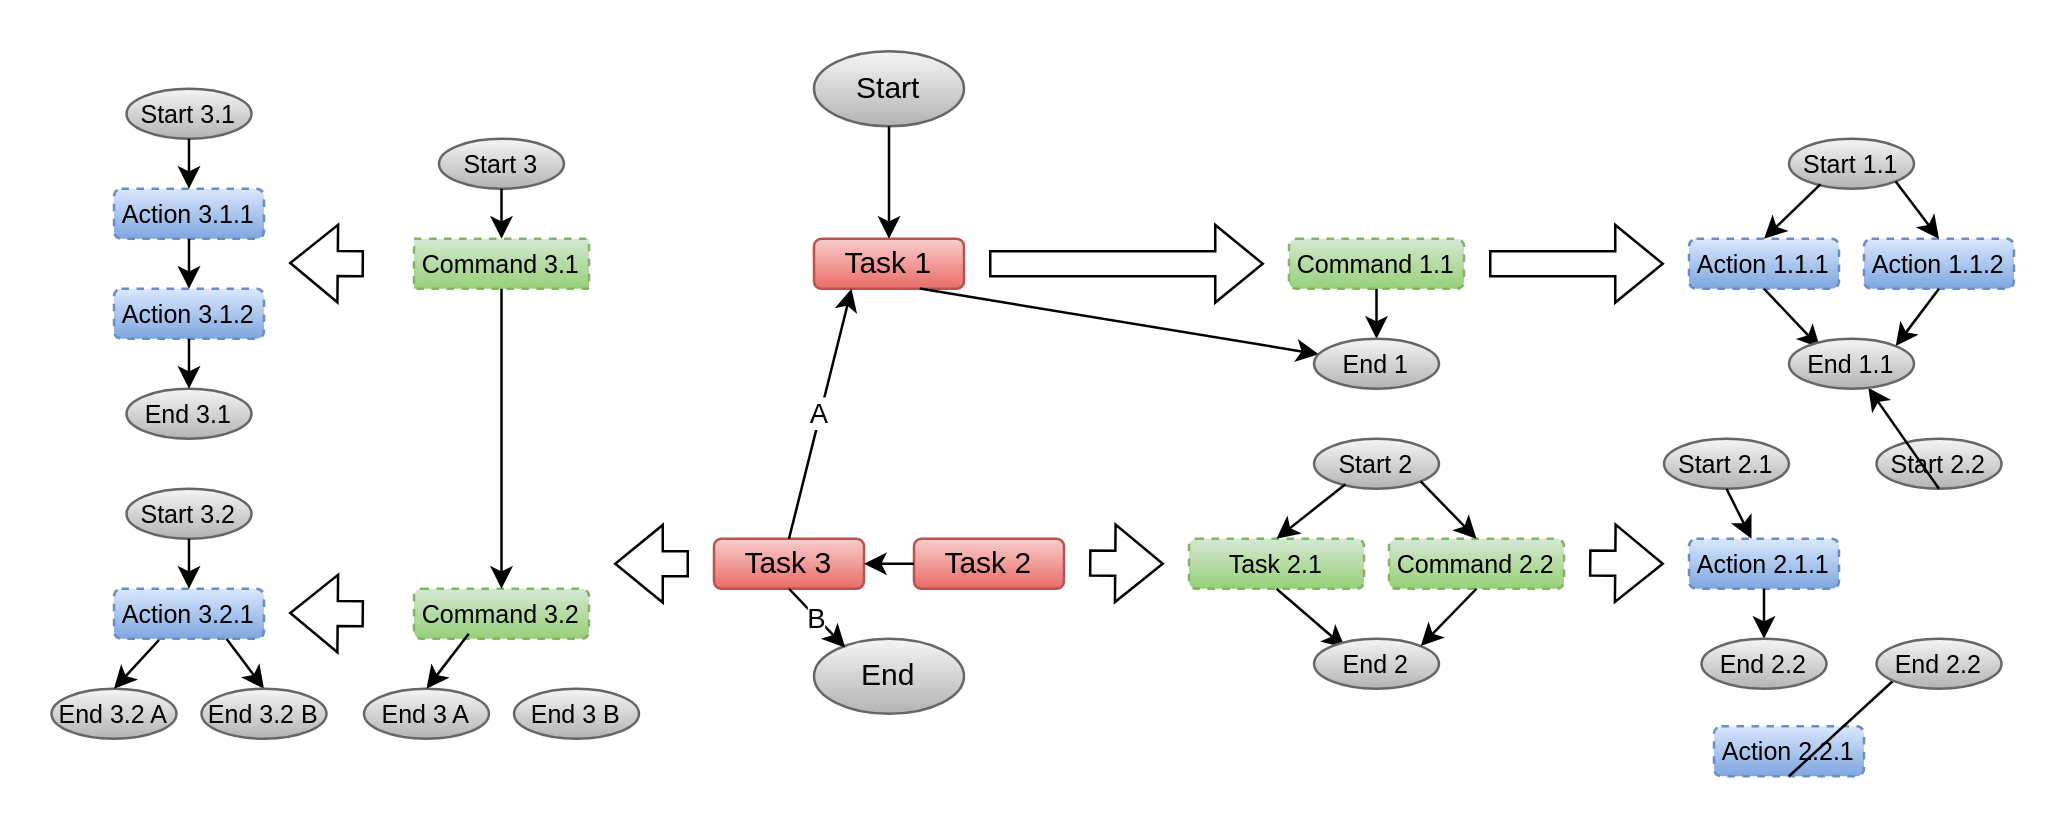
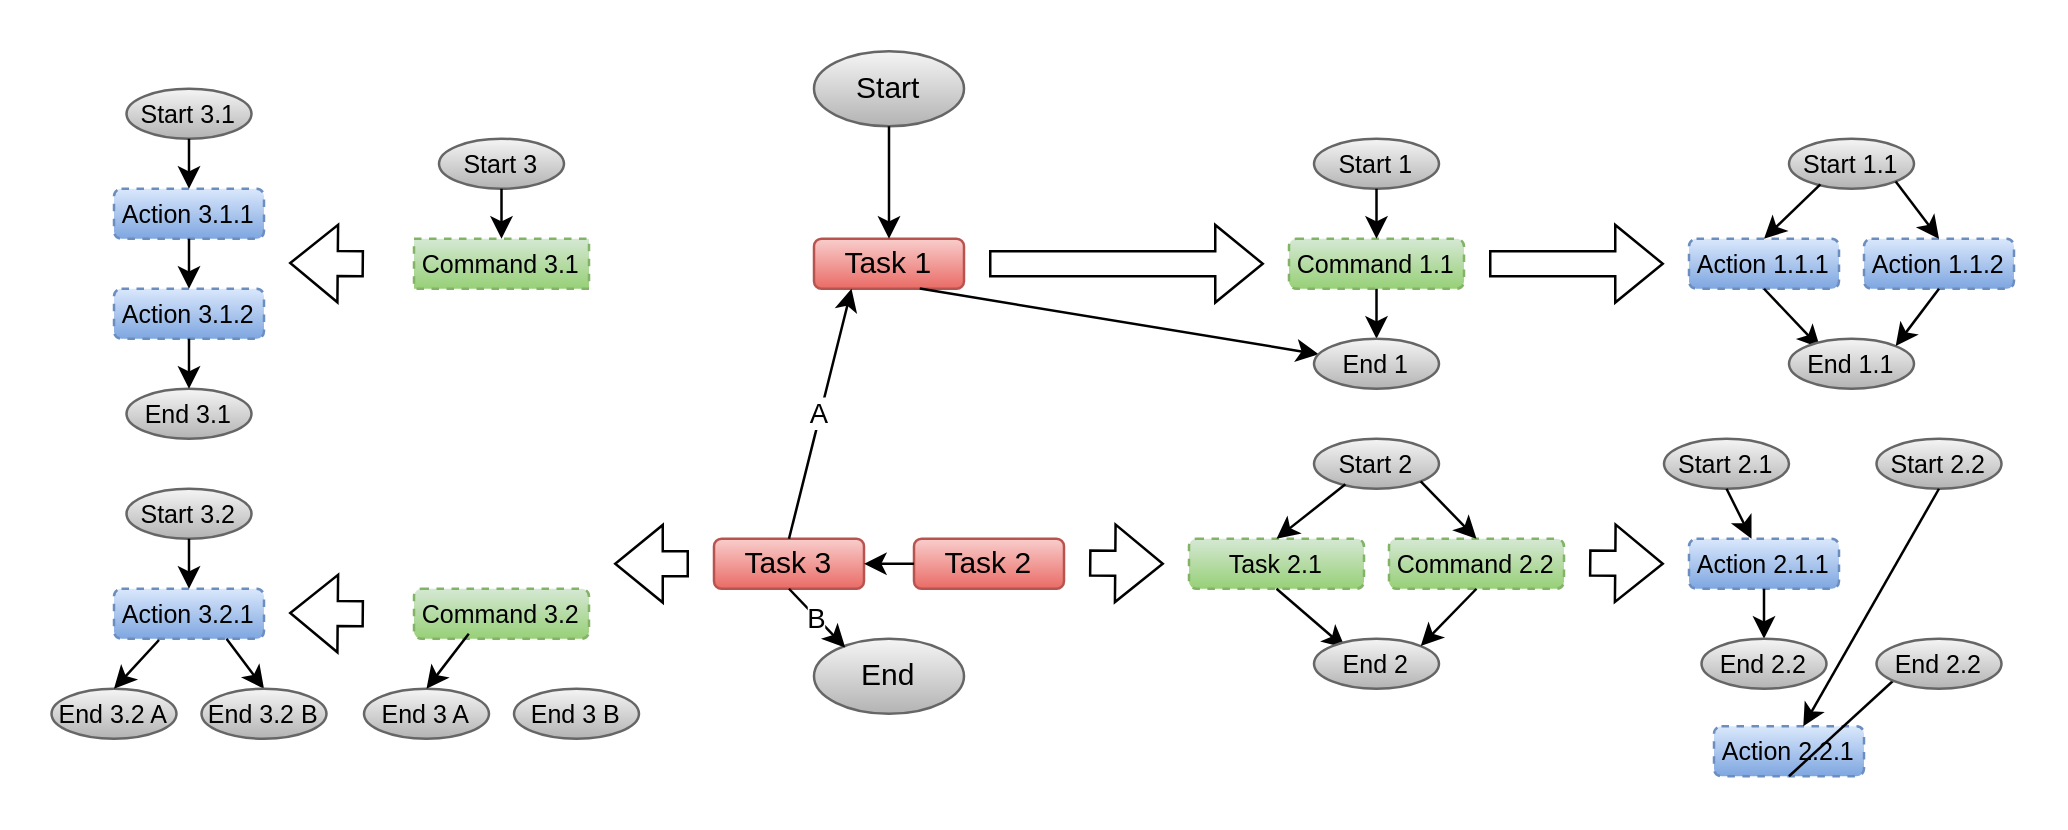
node "Start 1": added
edge "Start 1" -> "Command 1.1": added
edge "Command 3.1" -> "Command 3.2": removed
edge "Start 2.2" -> "End 1.1": now "Start 2.2" -> "Action 2.2.1"
